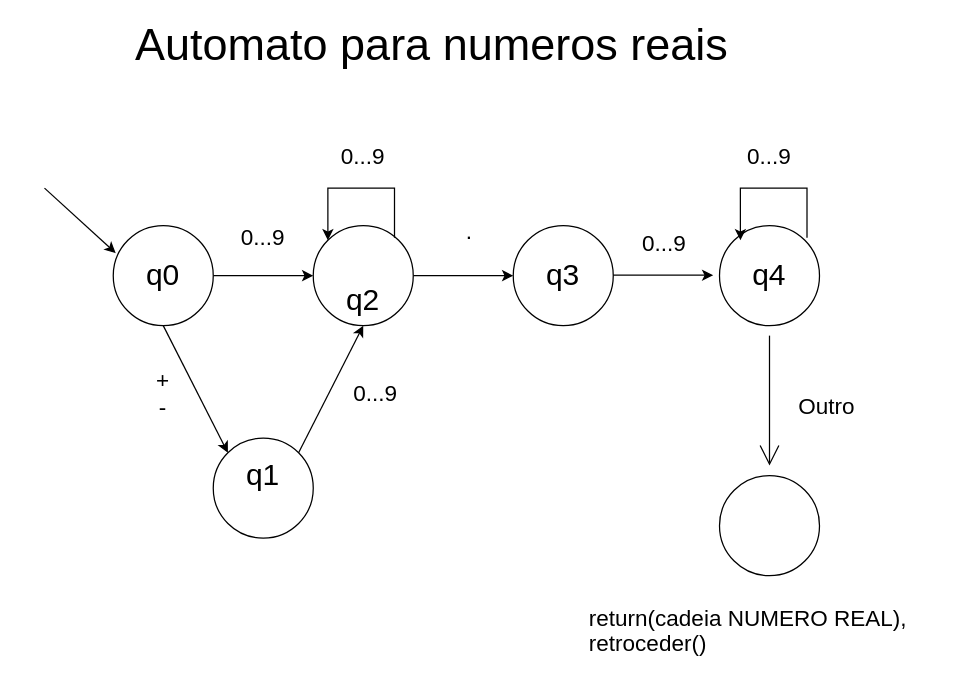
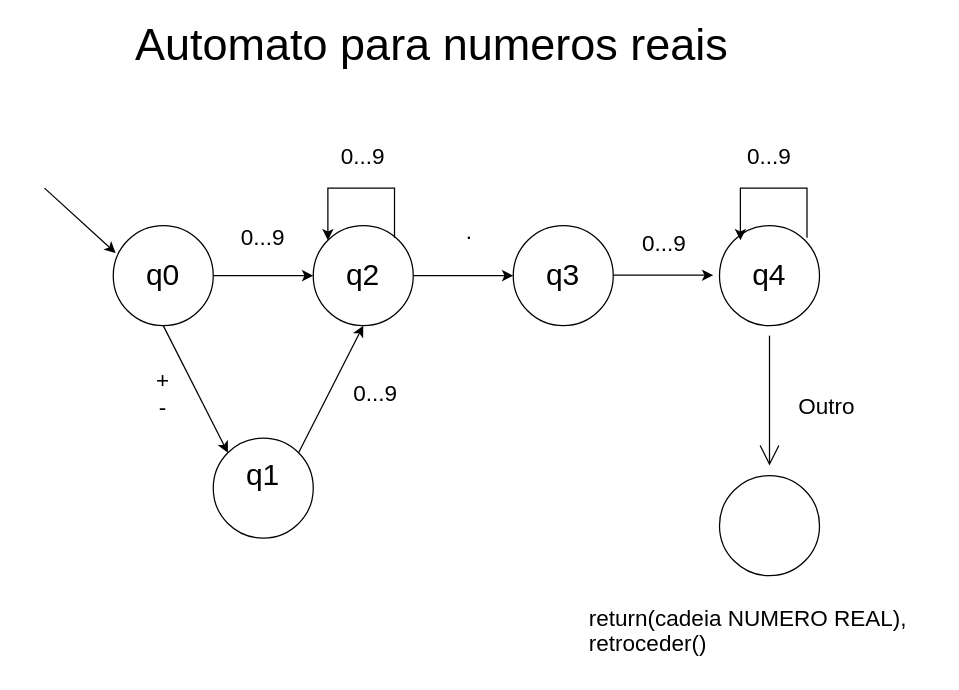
node "q2": moved (363, 301) -> (363, 276)
